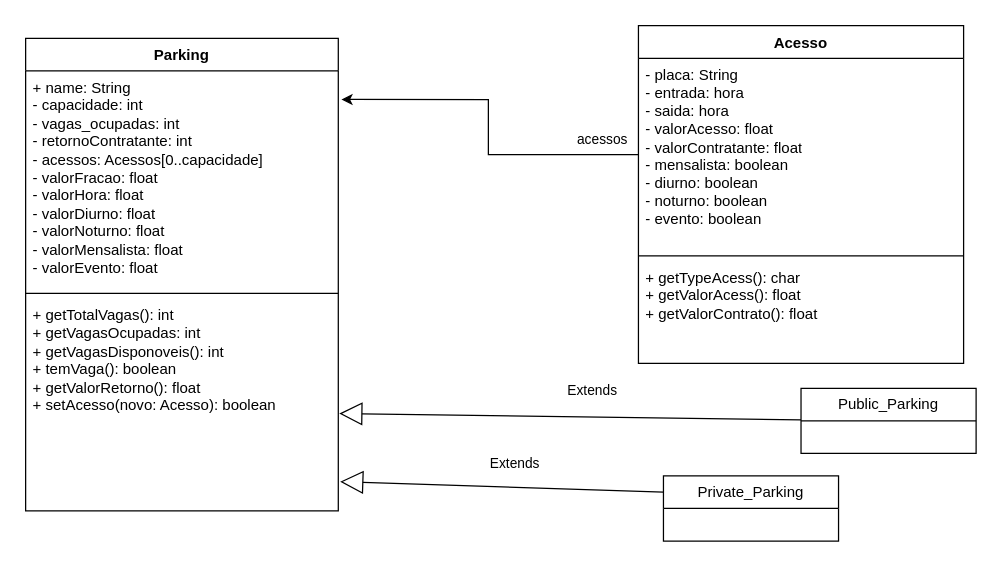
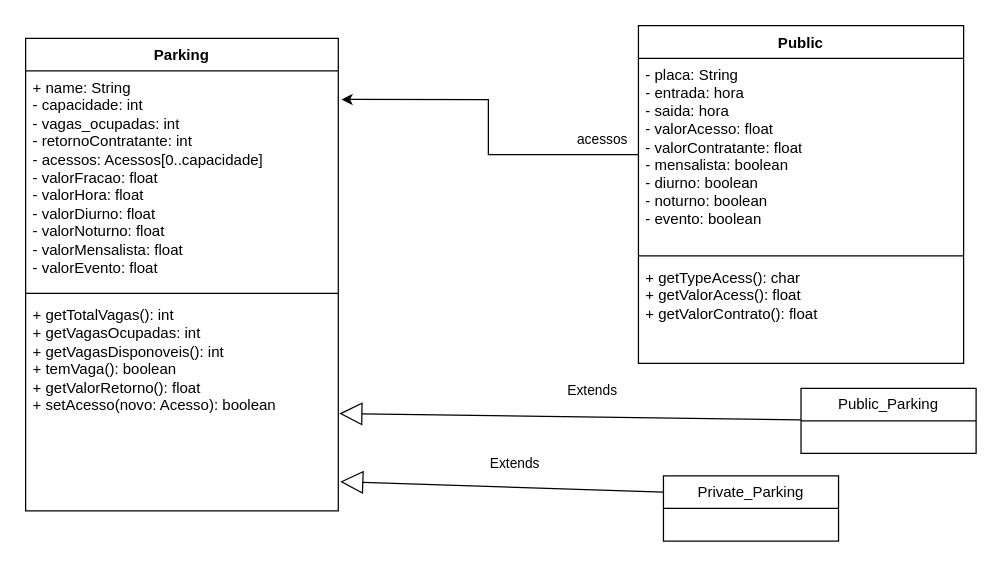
node "Acesso": label "Acesso" -> "Public"
